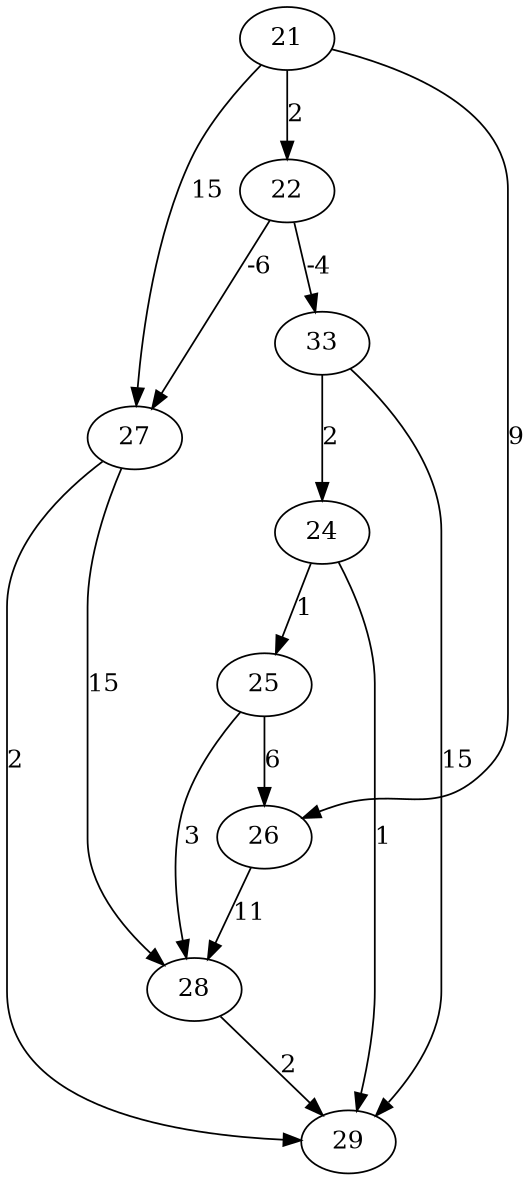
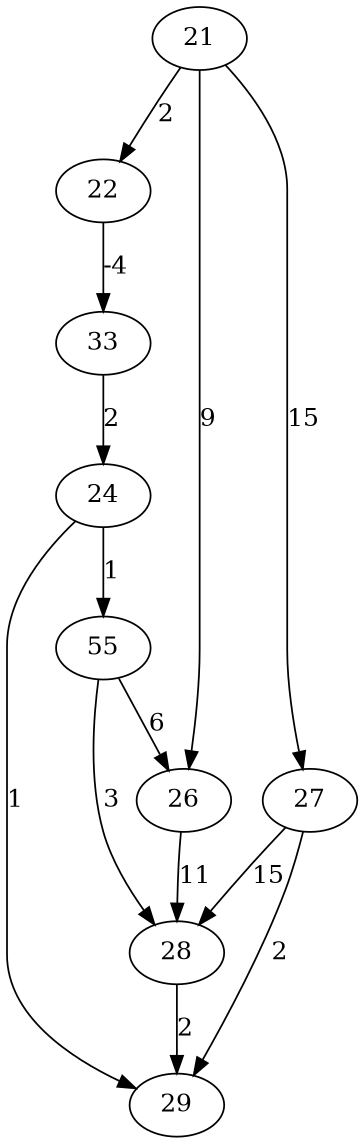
edge "22" -> "27": removed, label "-6"
node "25": label "25" -> "55"
edge "33" -> "29": removed, label "15"
